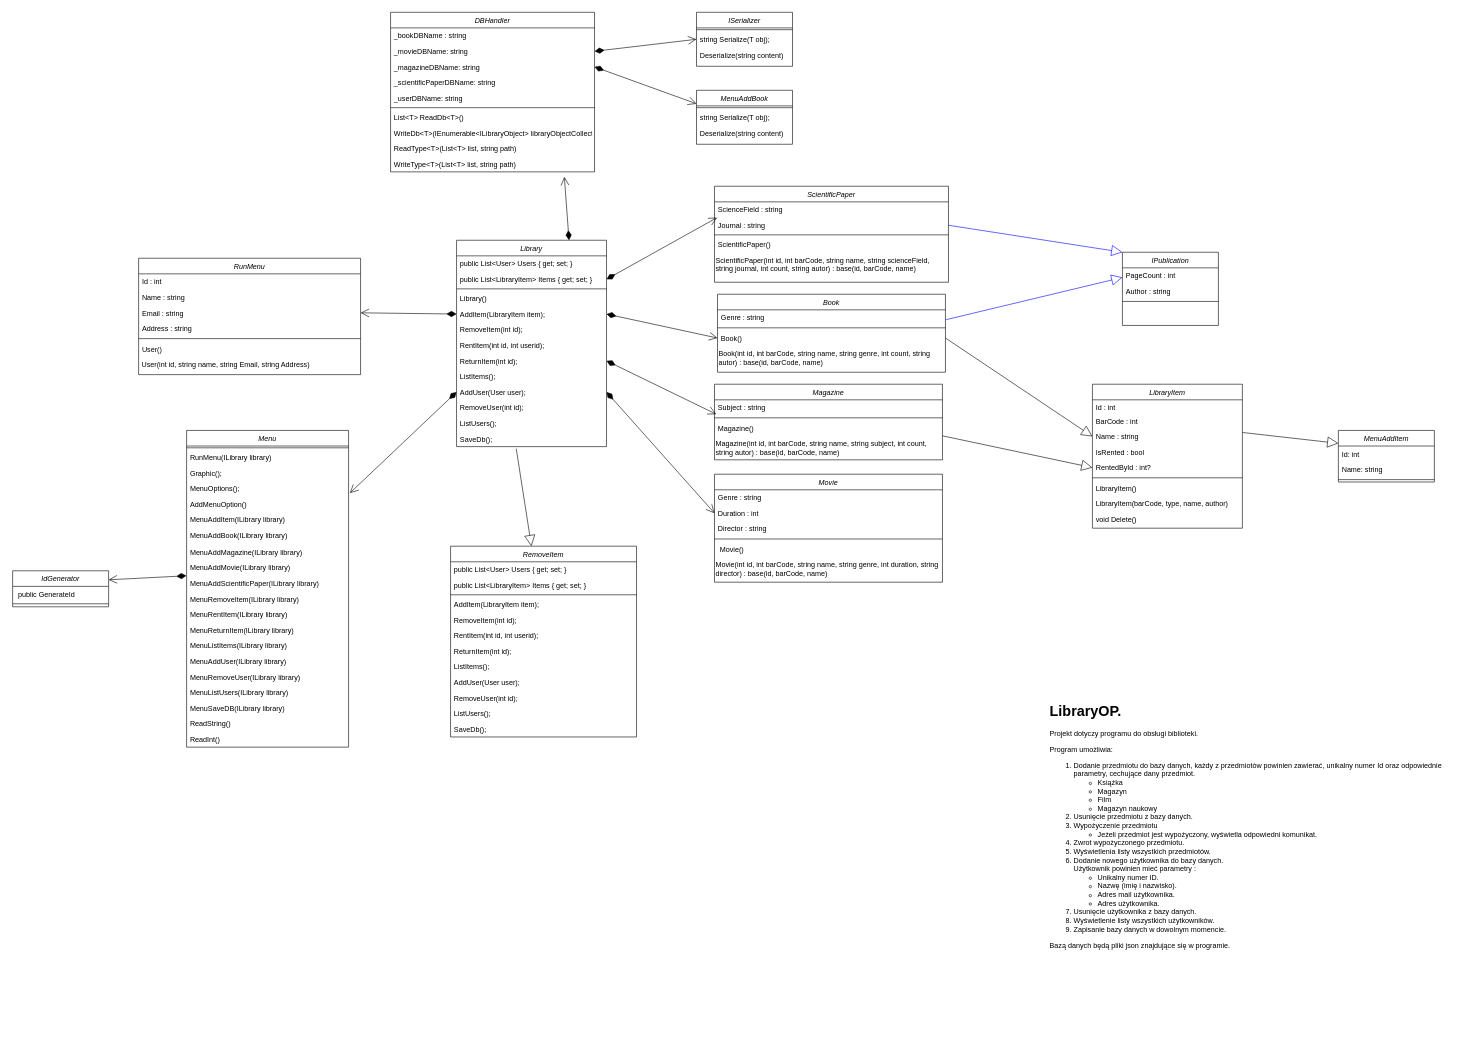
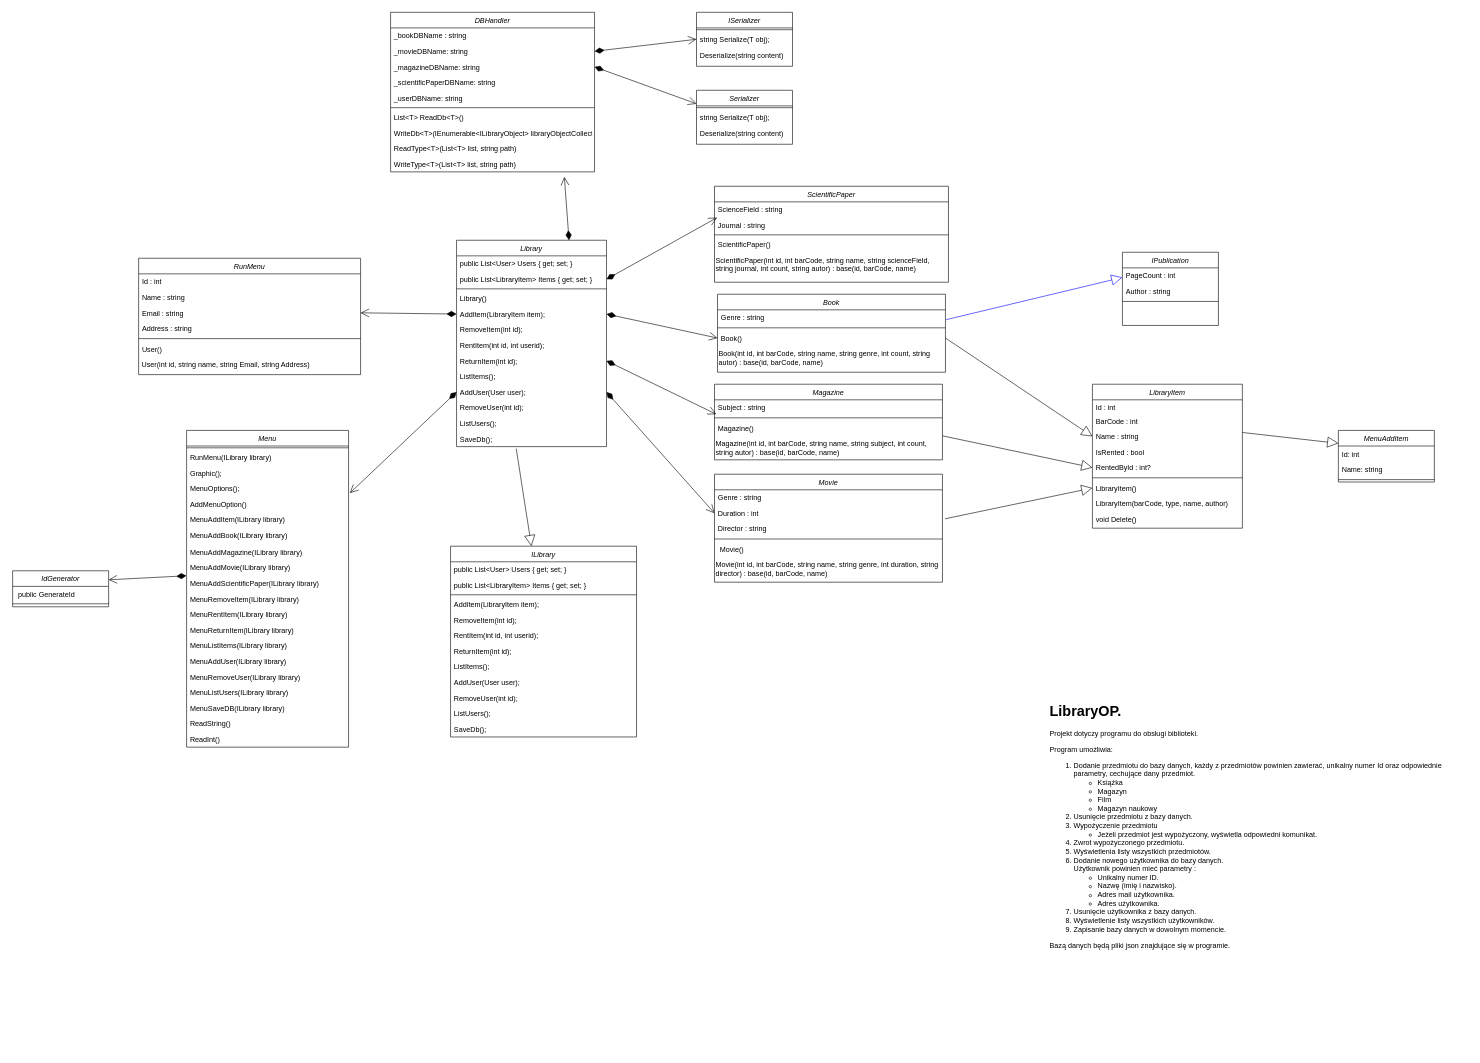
node "MenuAddBook": label "MenuAddBook" -> "Serializer"
edge "Journal : string" -> "IPublication": removed
edge "Duration : int" -> "LibraryItem()": added
node "RemoveItem": label "RemoveItem" -> "ILibrary"
